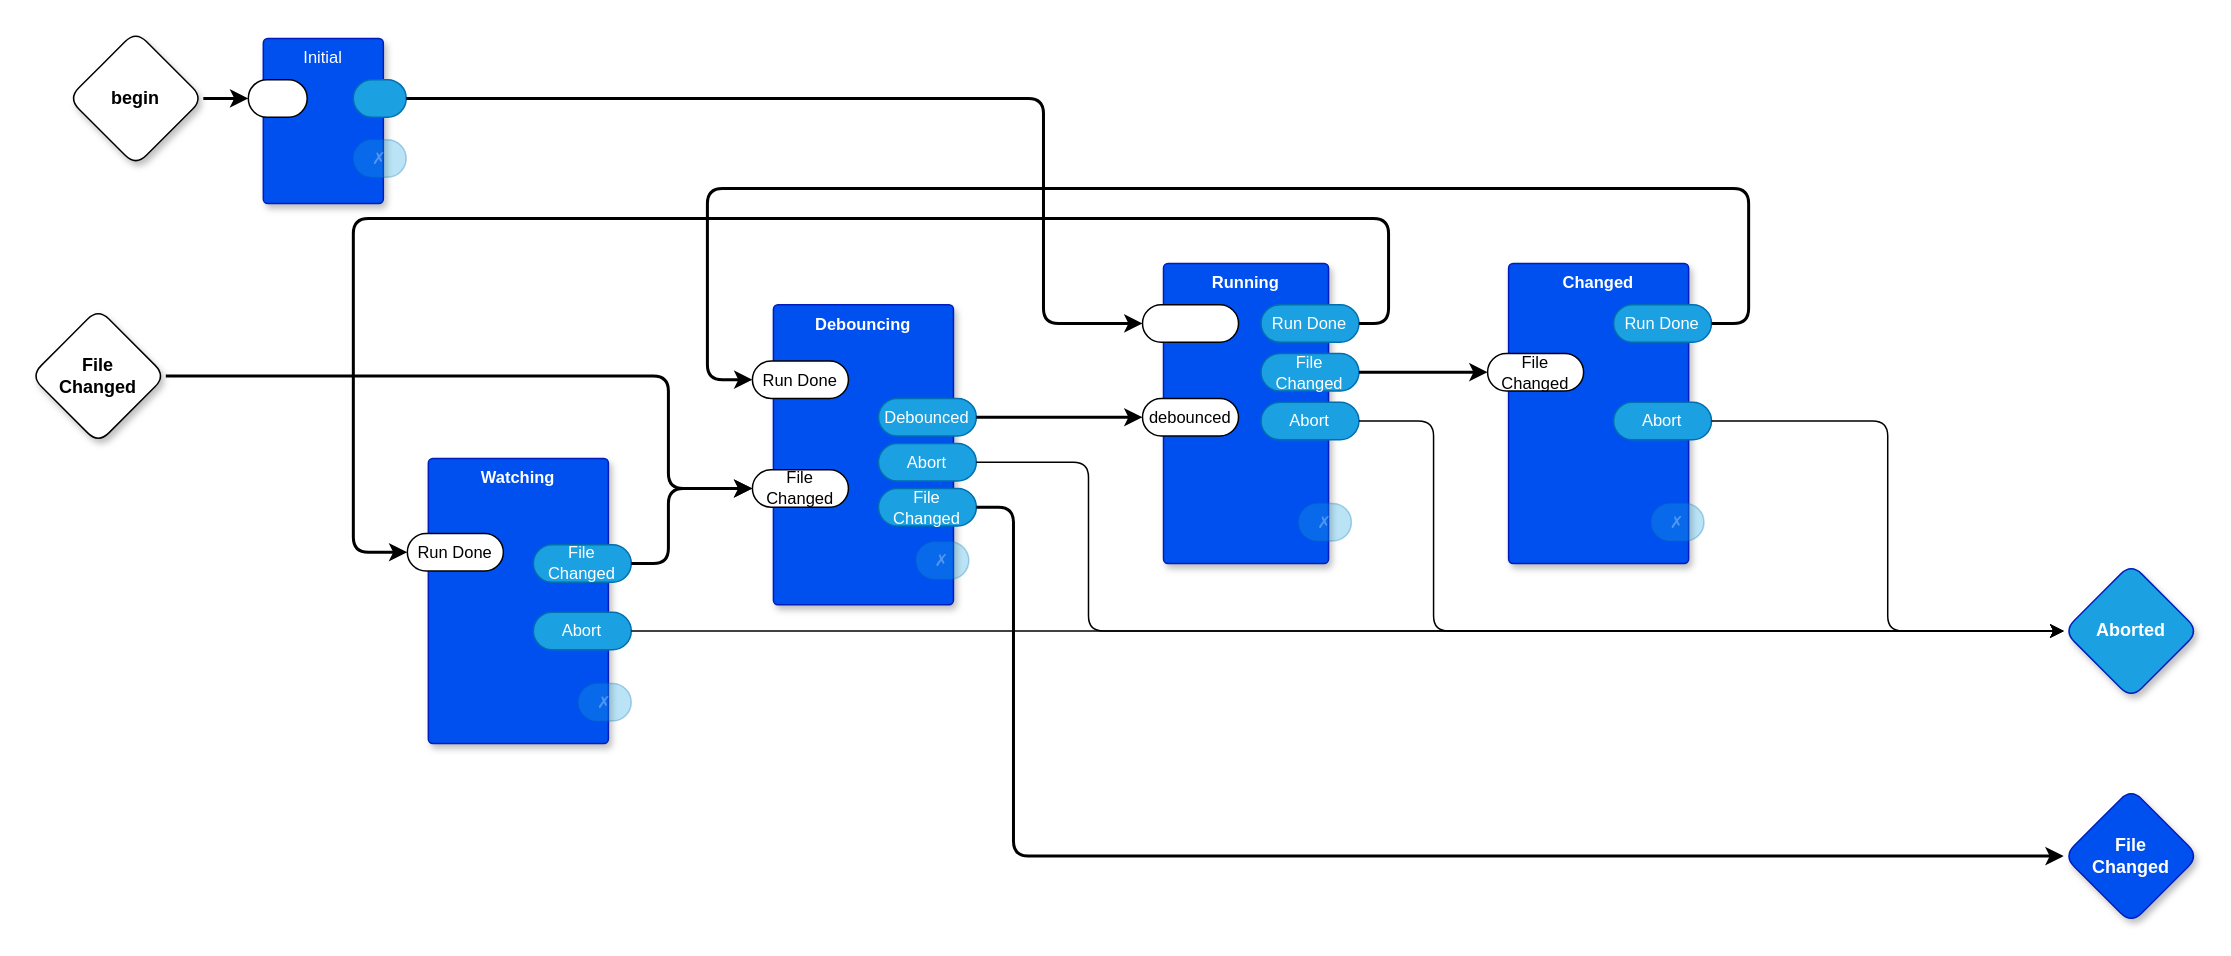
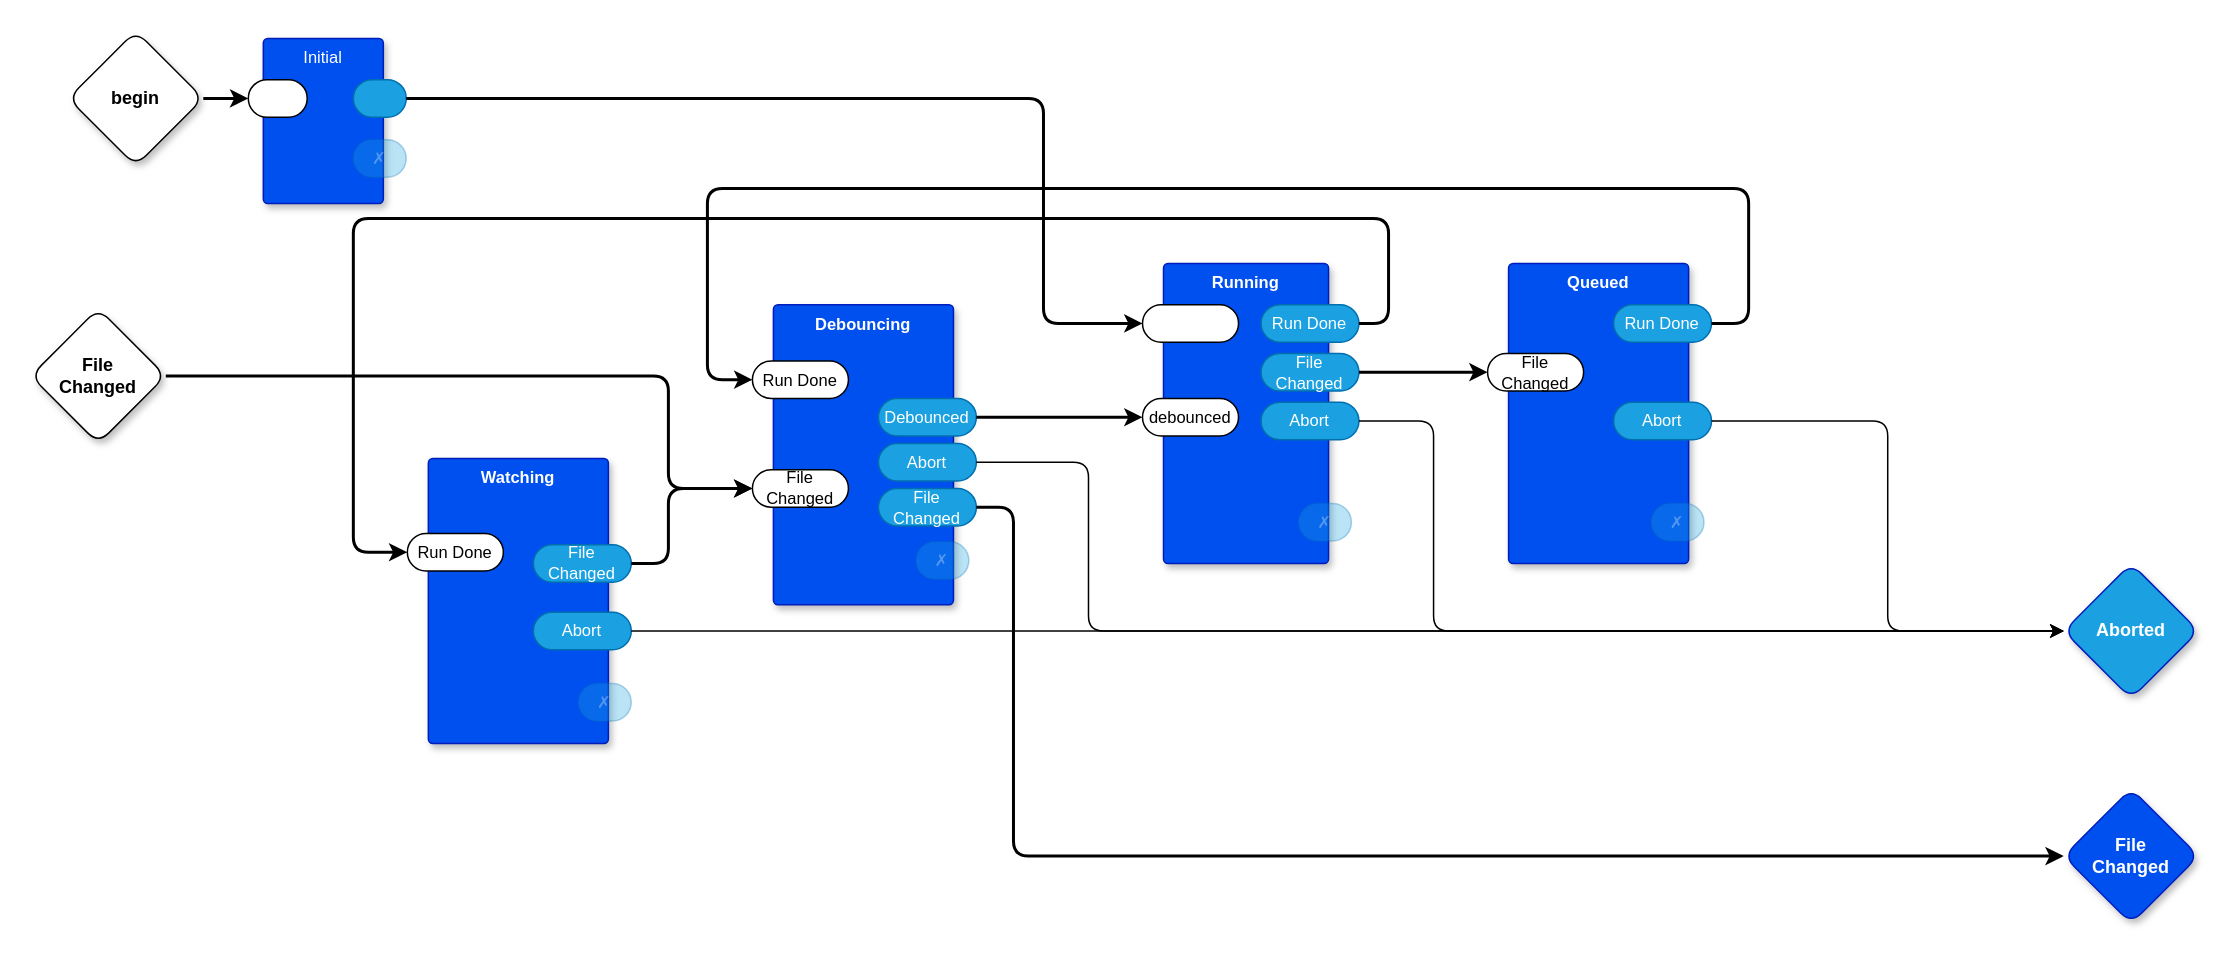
node "Changed": label "Changed" -> "Queued"
